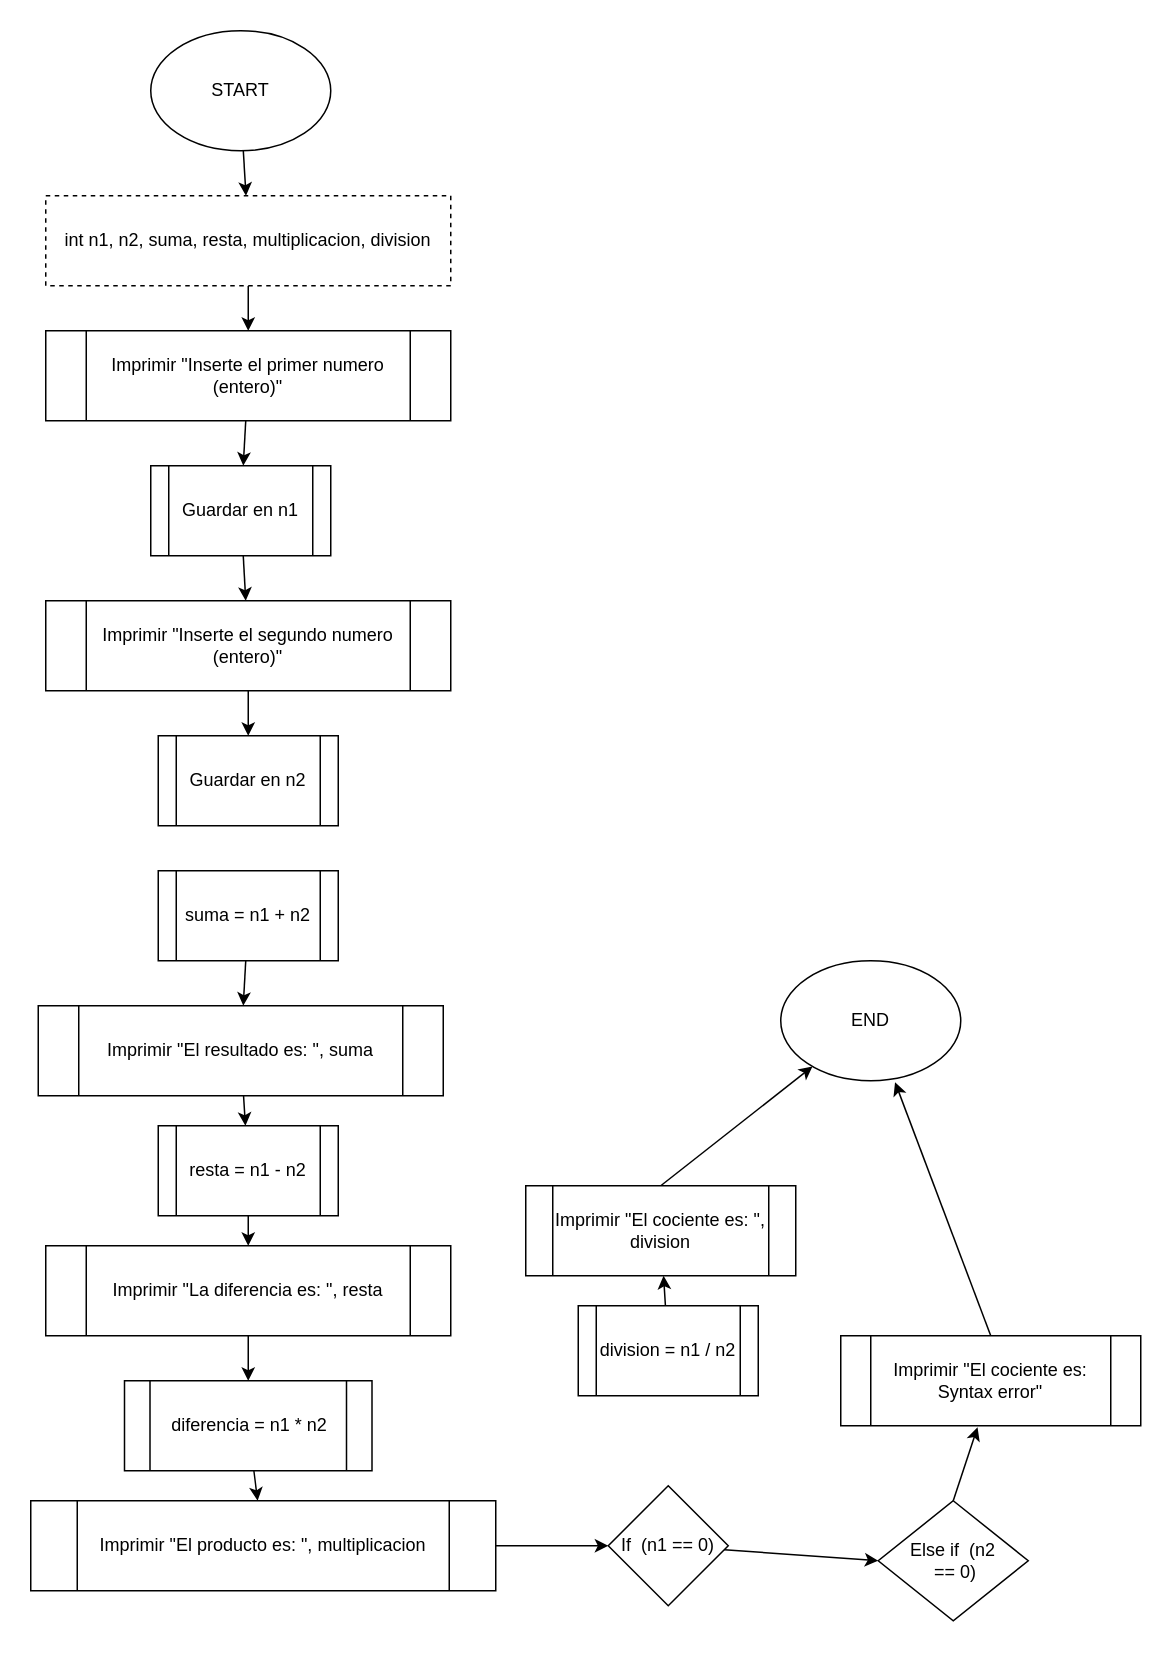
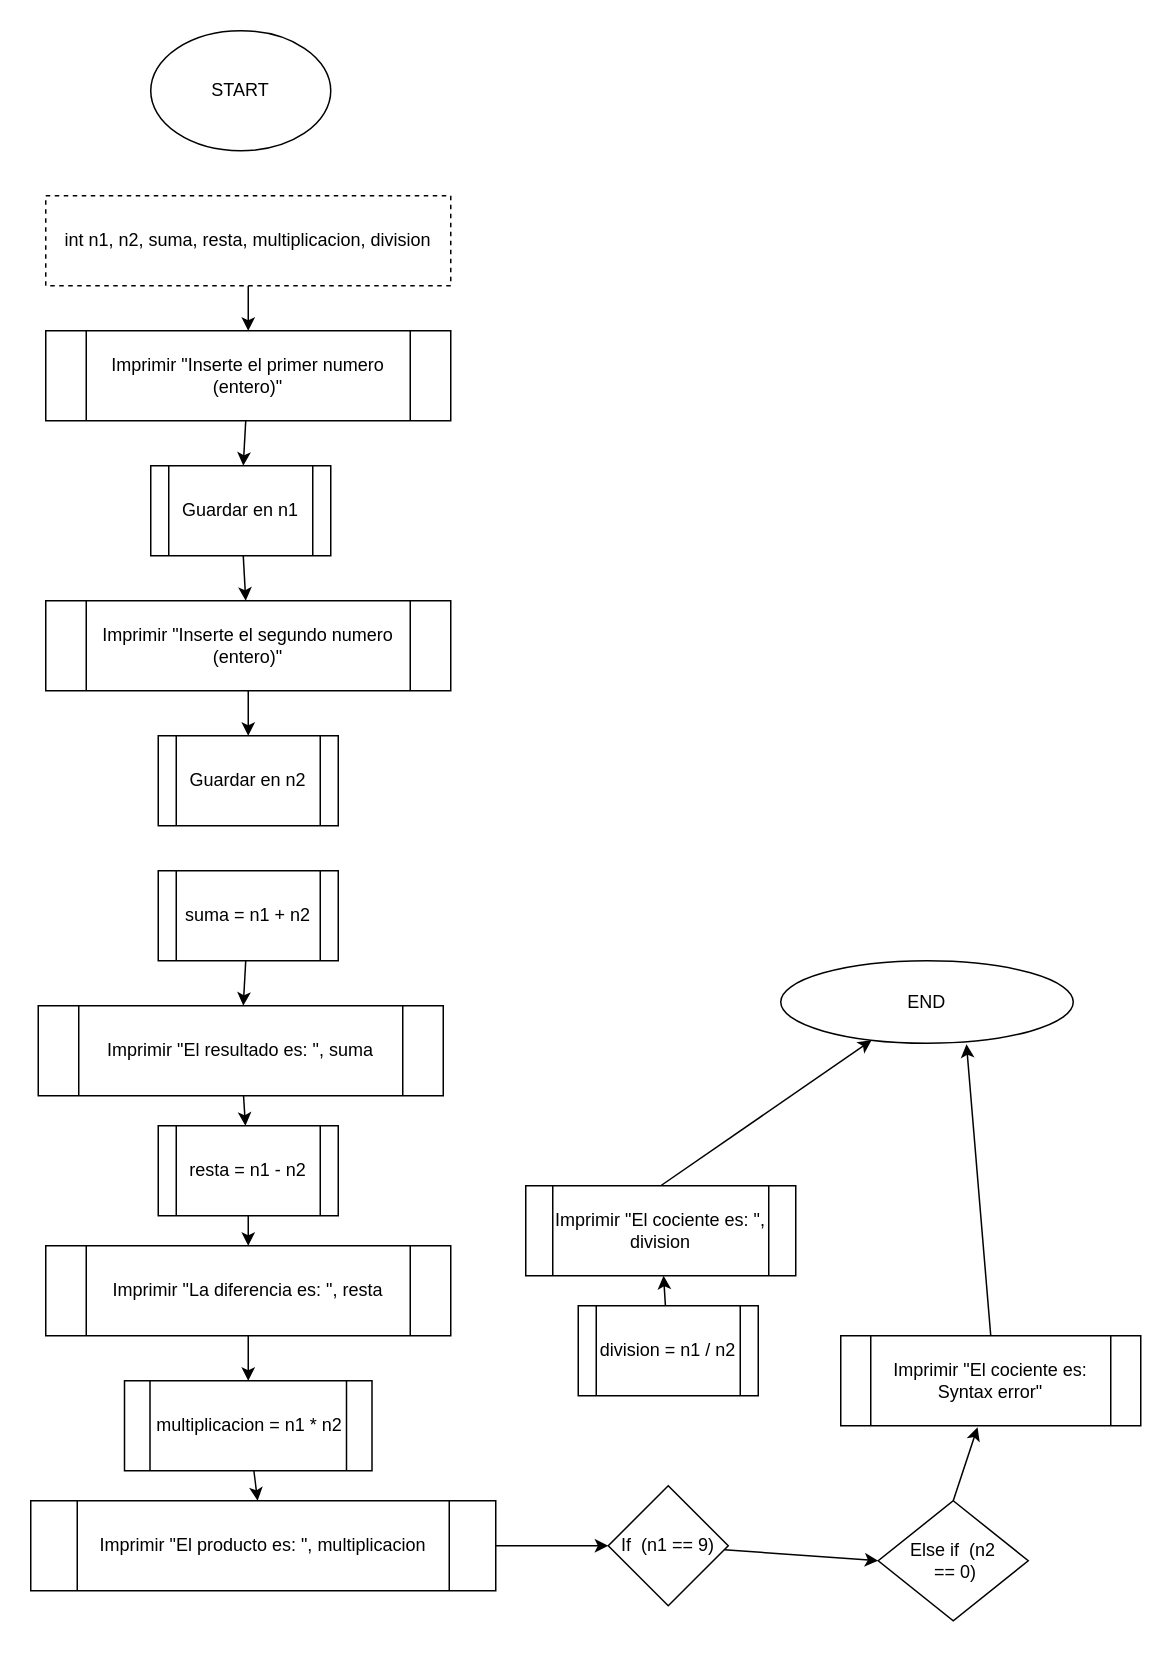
edge "START" -> "int n1, n2, suma, resta, multiplicacion, division": removed
node "END": size 180x120 -> 293x83
node "diferencia = n1 * n2": label "diferencia = n1 * n2" -> "multiplicacion = n1 * n2"
node "If (n1 == 0)": label "If (n1 == 0)" -> "If (n1 == 9)"
